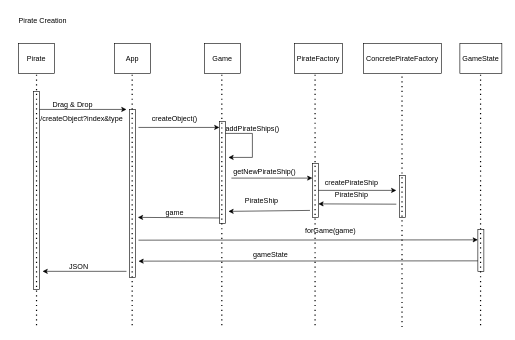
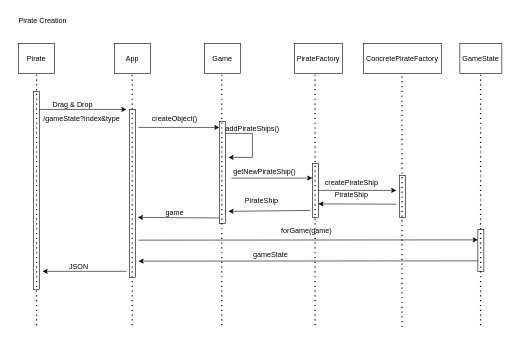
node "/createObject?index&type": label "/createObject?index&type" -> "/gameState?index&type"
node "forGame(game)": moved (330, 231) -> (306, 231)
